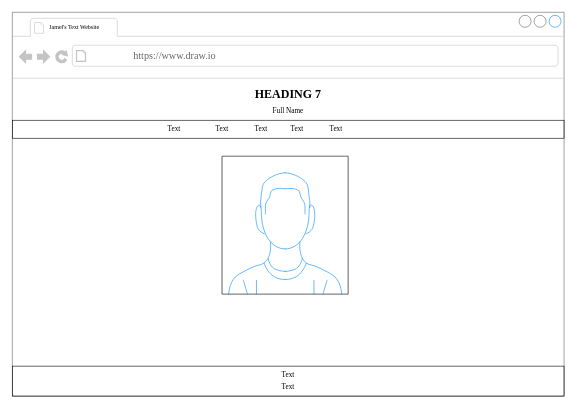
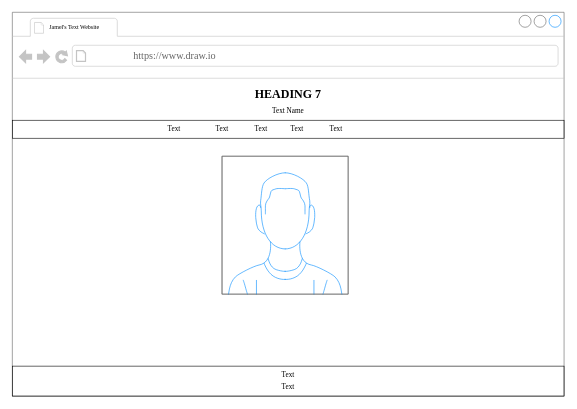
node "Full Name": label "Full Name" -> "Text Name"
